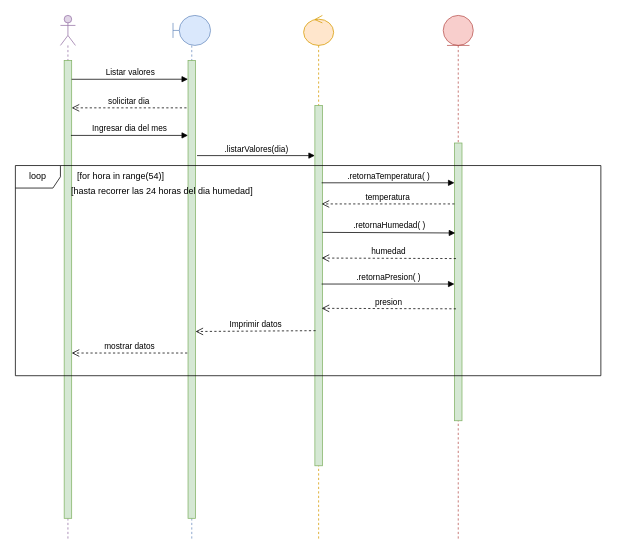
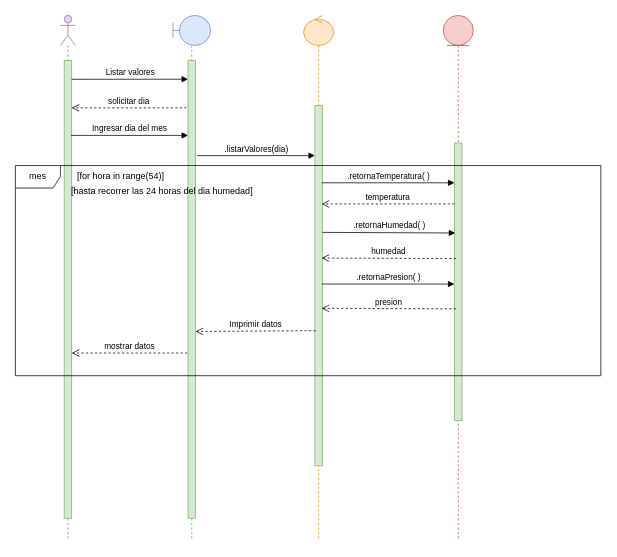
node "loop": label "loop" -> "mes"
